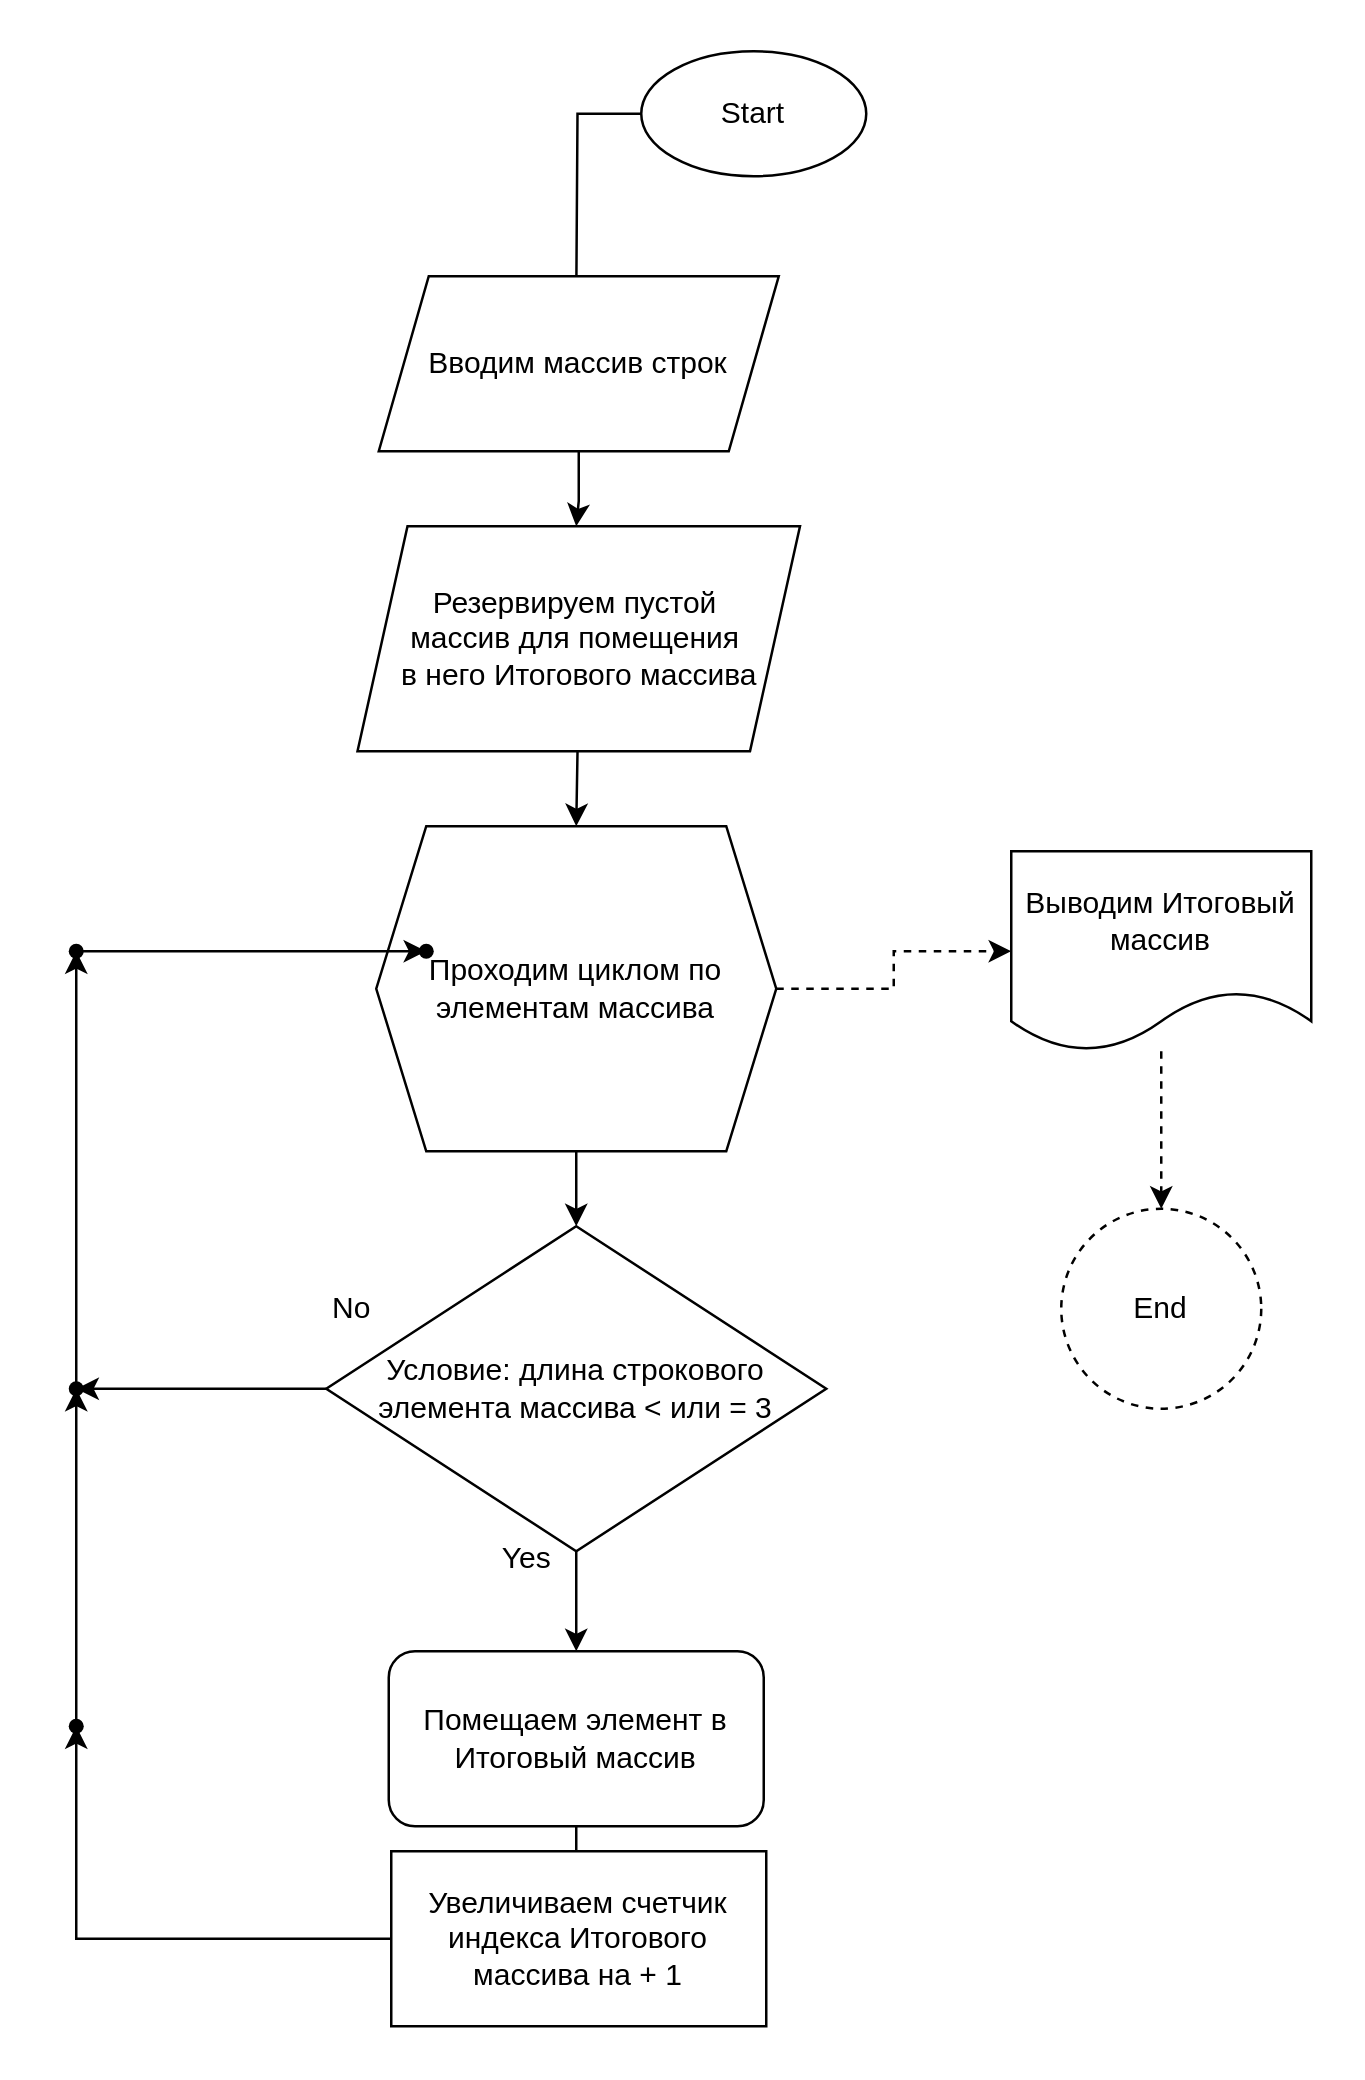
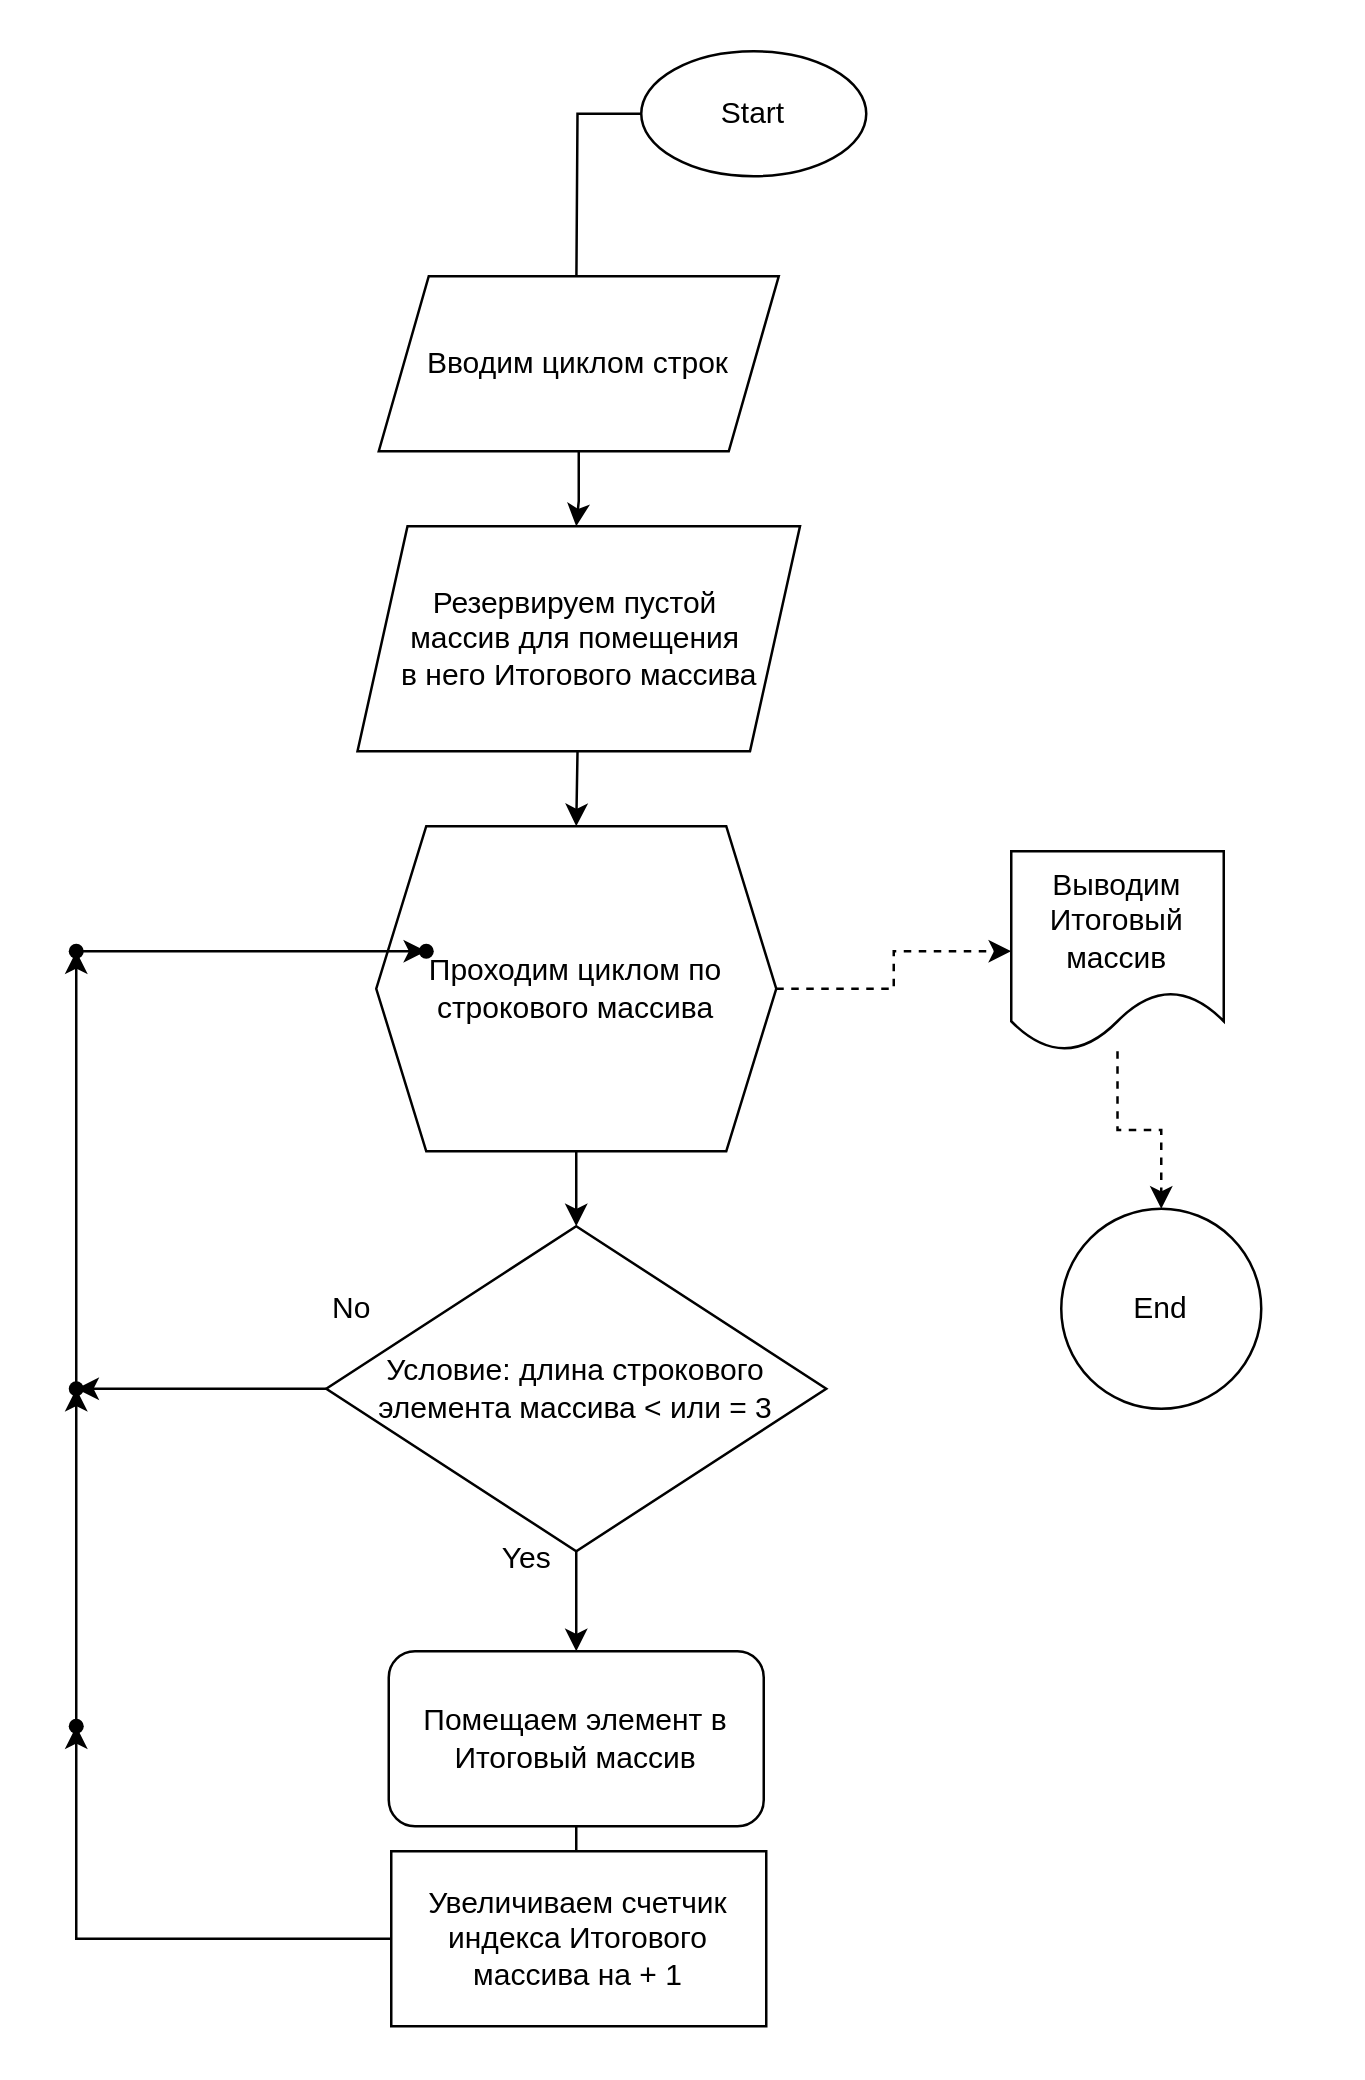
node "Вводим массив строк": label "Вводим массив строк" -> "Вводим циклом строк"
node "Выводим Итоговый массив": size 300x200 -> 213x200
node "Проходим циклом по элементам массива": label "Проходим циклом по элементам массива" -> "Проходим циклом по строкового массива"
node "End": style dashed -> solid
